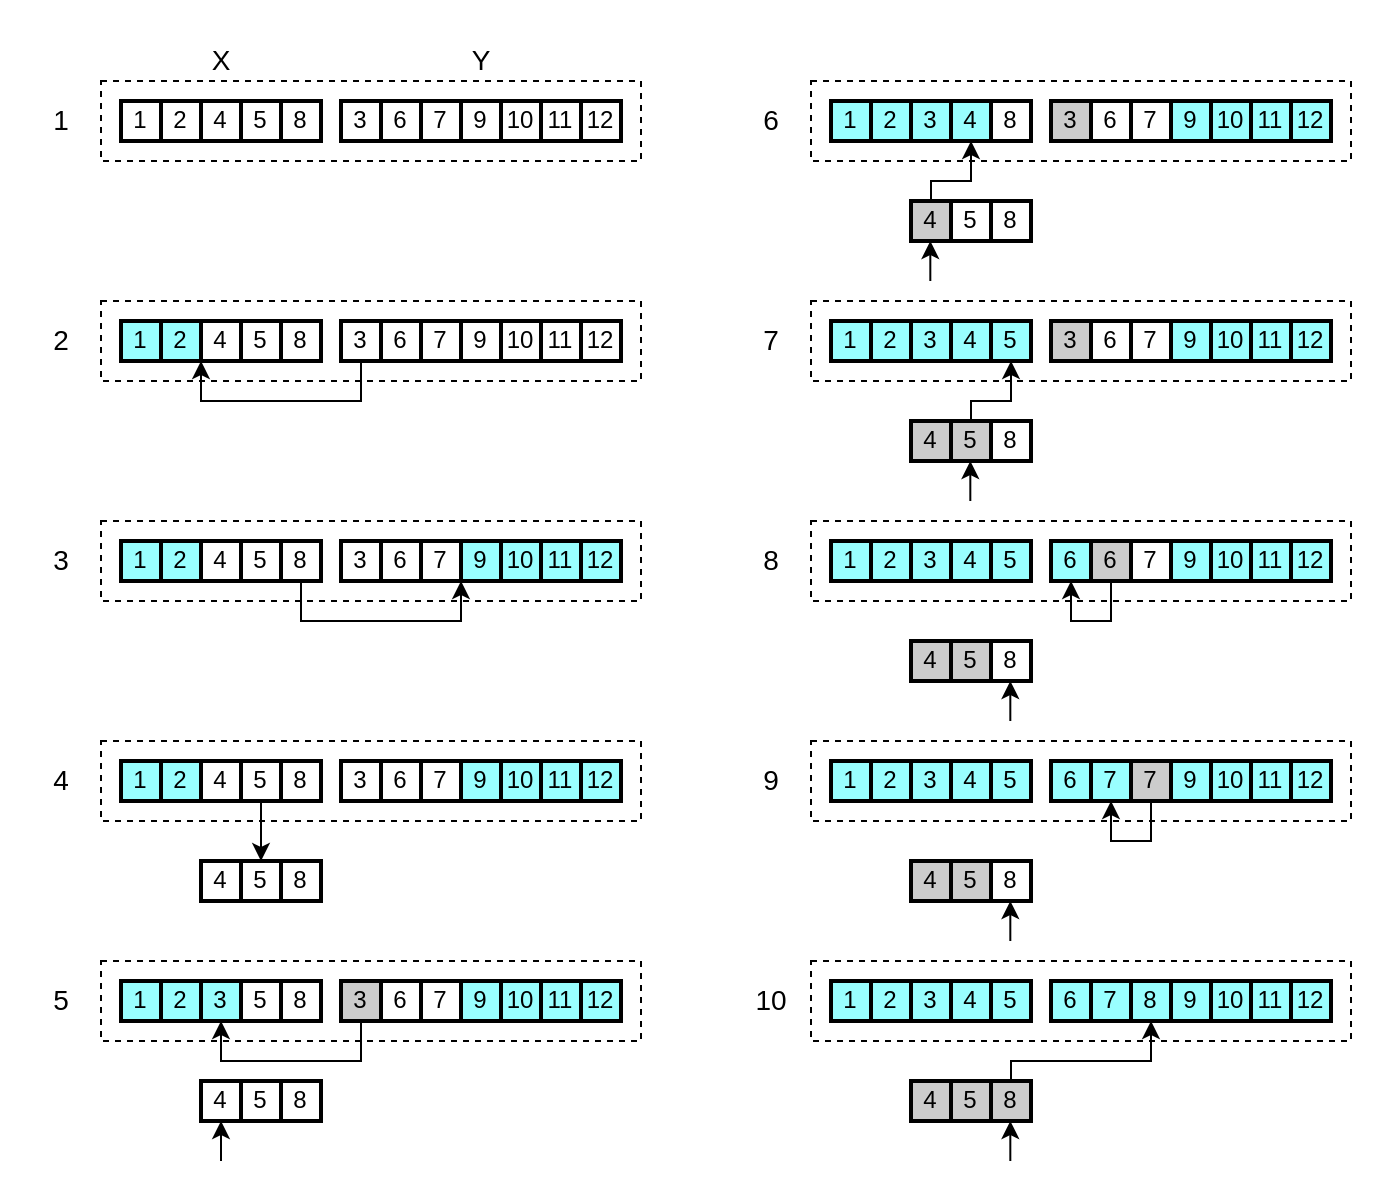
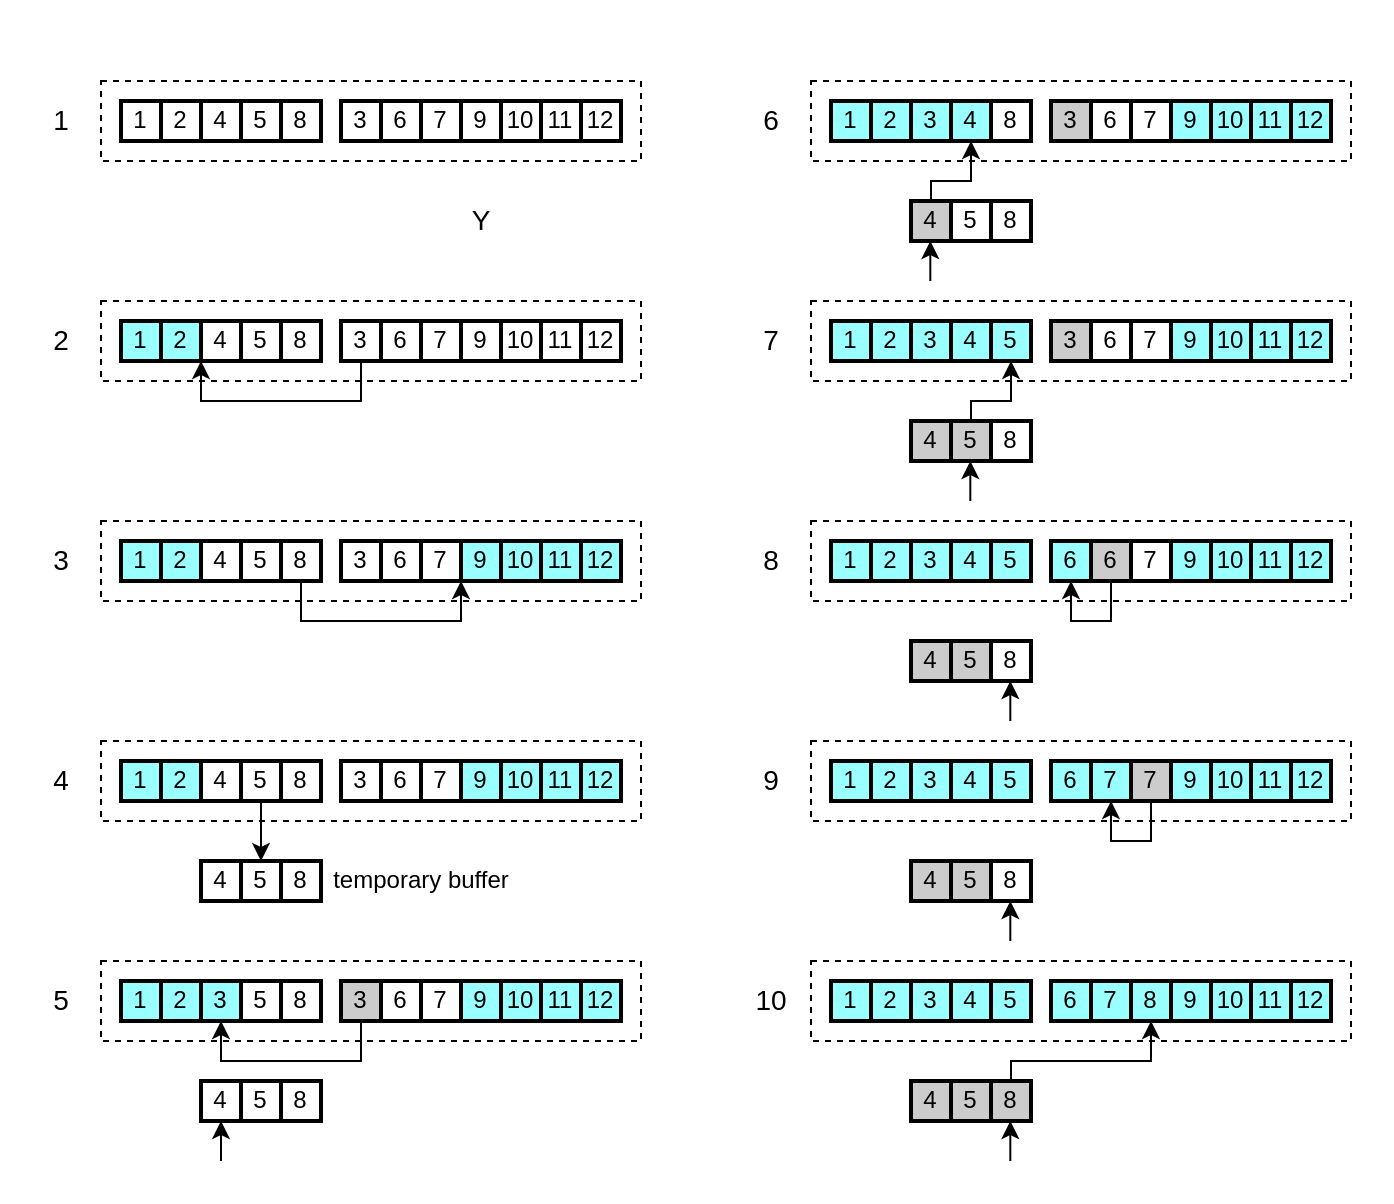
node "X": removed
node "Y": moved (481, 61) -> (481, 221)
node "temporary buffer": added
